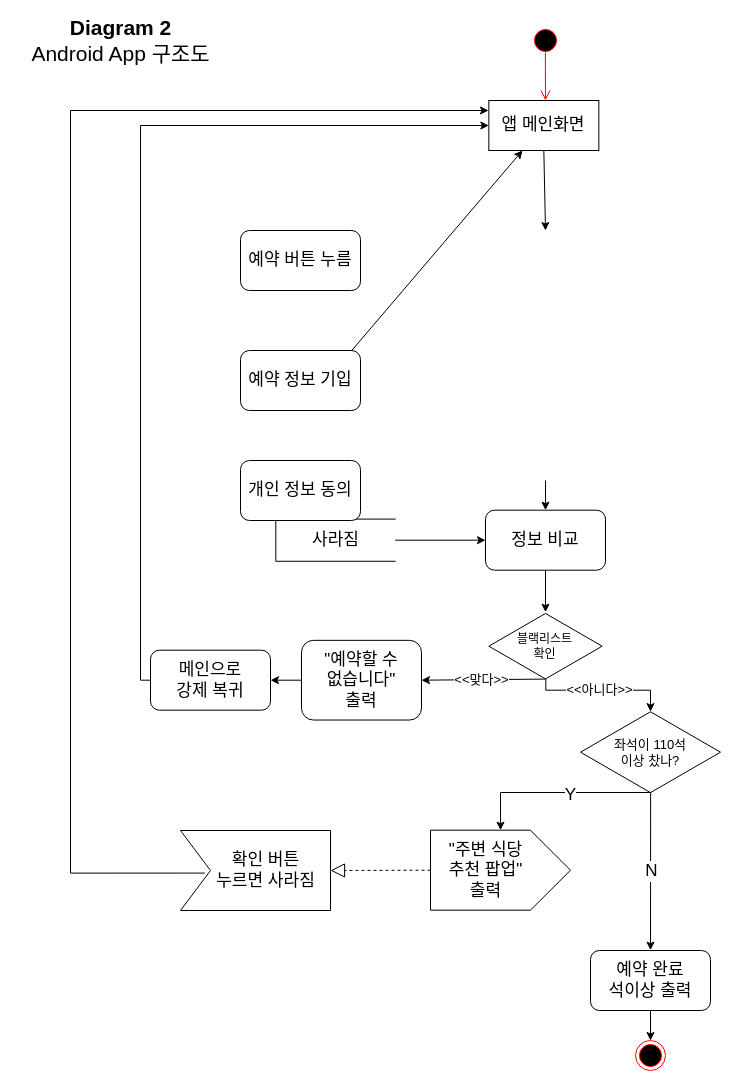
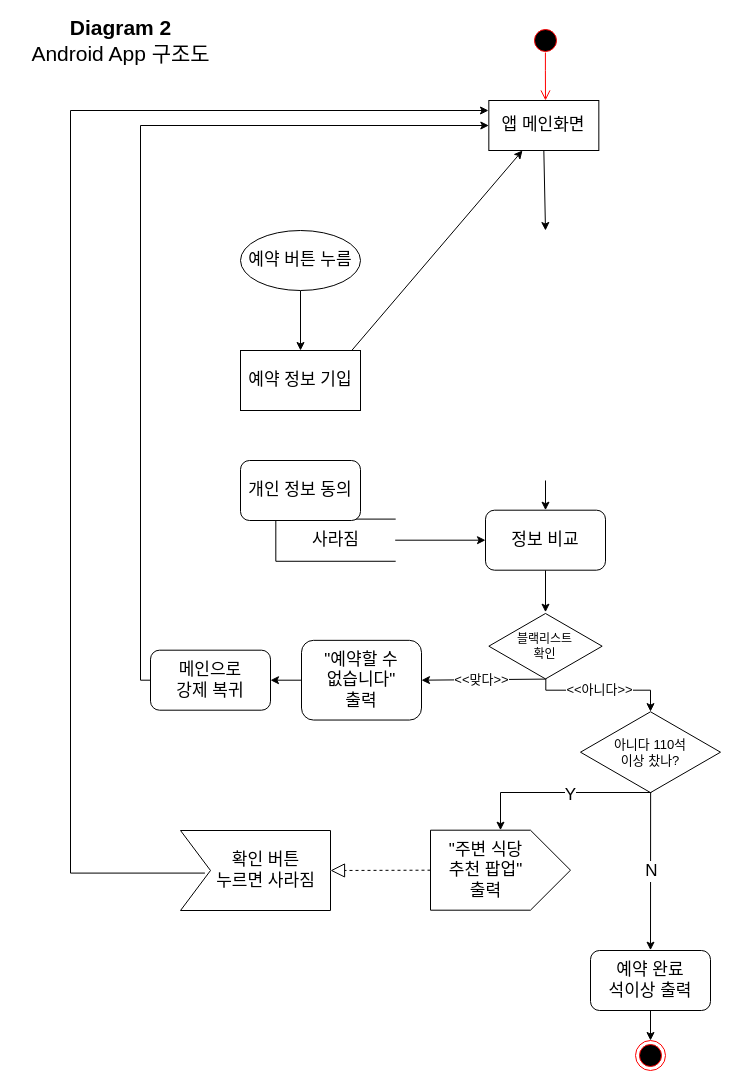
node "예약 버튼 누름": shape rounded rectangle -> ellipse
edge "예약 버튼 누름" -> "예약 정보 기입": added
node "예약 정보 기입": shape rounded rectangle -> rectangle
node "좌석이 110석이상 찼나?": label "좌석이 110석이상 찼나?" -> "아니다 110석이상 찼나?"
